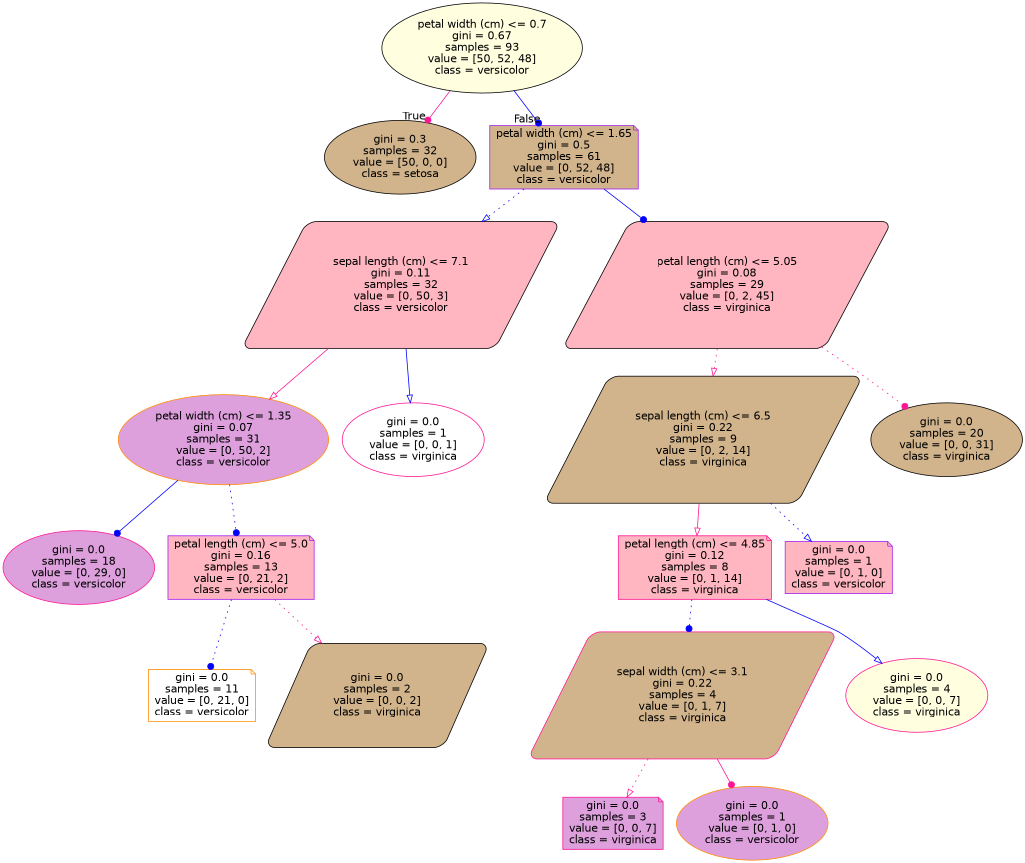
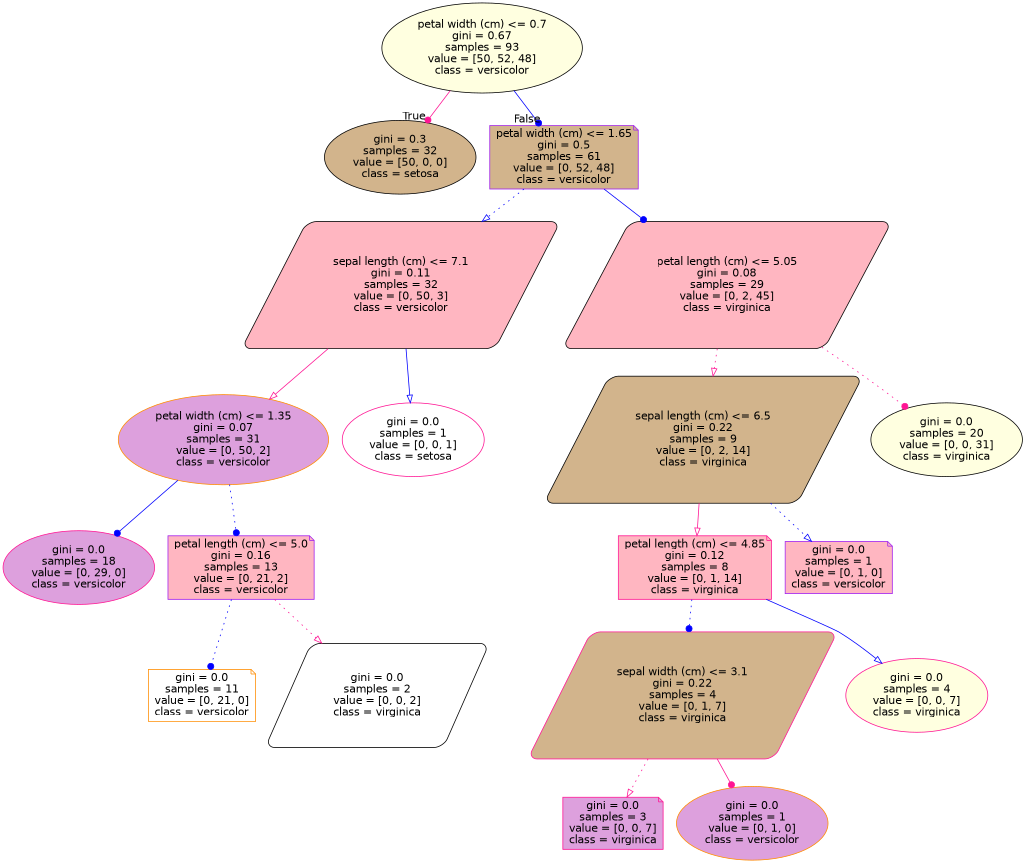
node "gini = 0.0 samples = 1 value = [0, 0, 1] class = virginica": label "gini = 0.0 samples = 1 value = [0, 0, 1] class = virginica" -> "gini = 0.0 samples = 1 value = [0, 0, 1] class = setosa"
node "gini = 0.0 samples = 20 value = [0, 0, 31] class = virginica": fillcolor tan -> lightyellow
node "gini = 0.0 samples = 2 value = [0, 0, 2] class = virginica": fillcolor tan -> white
